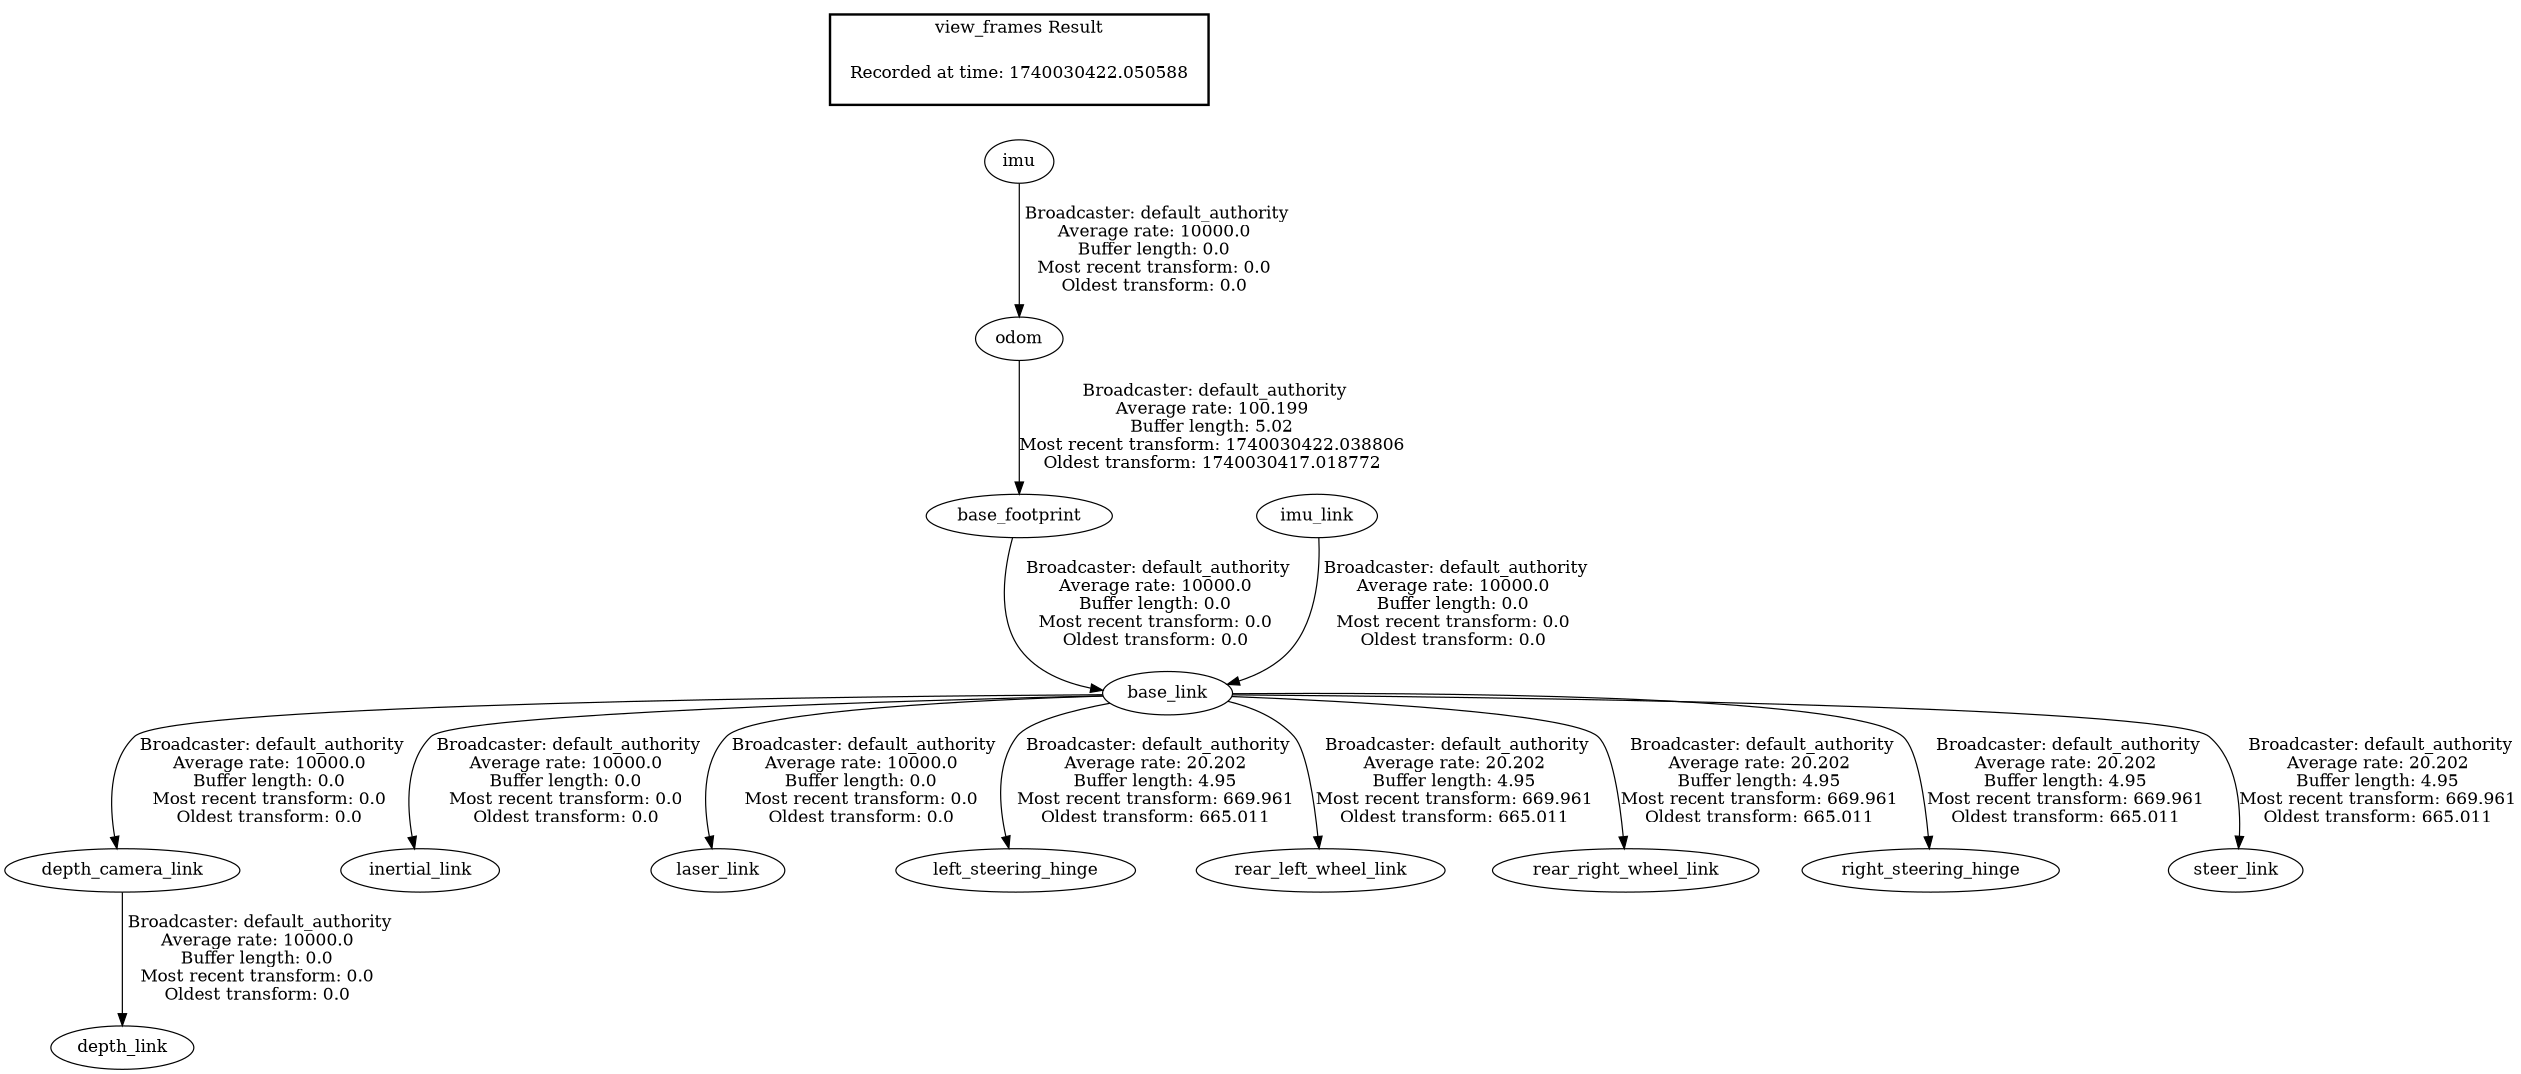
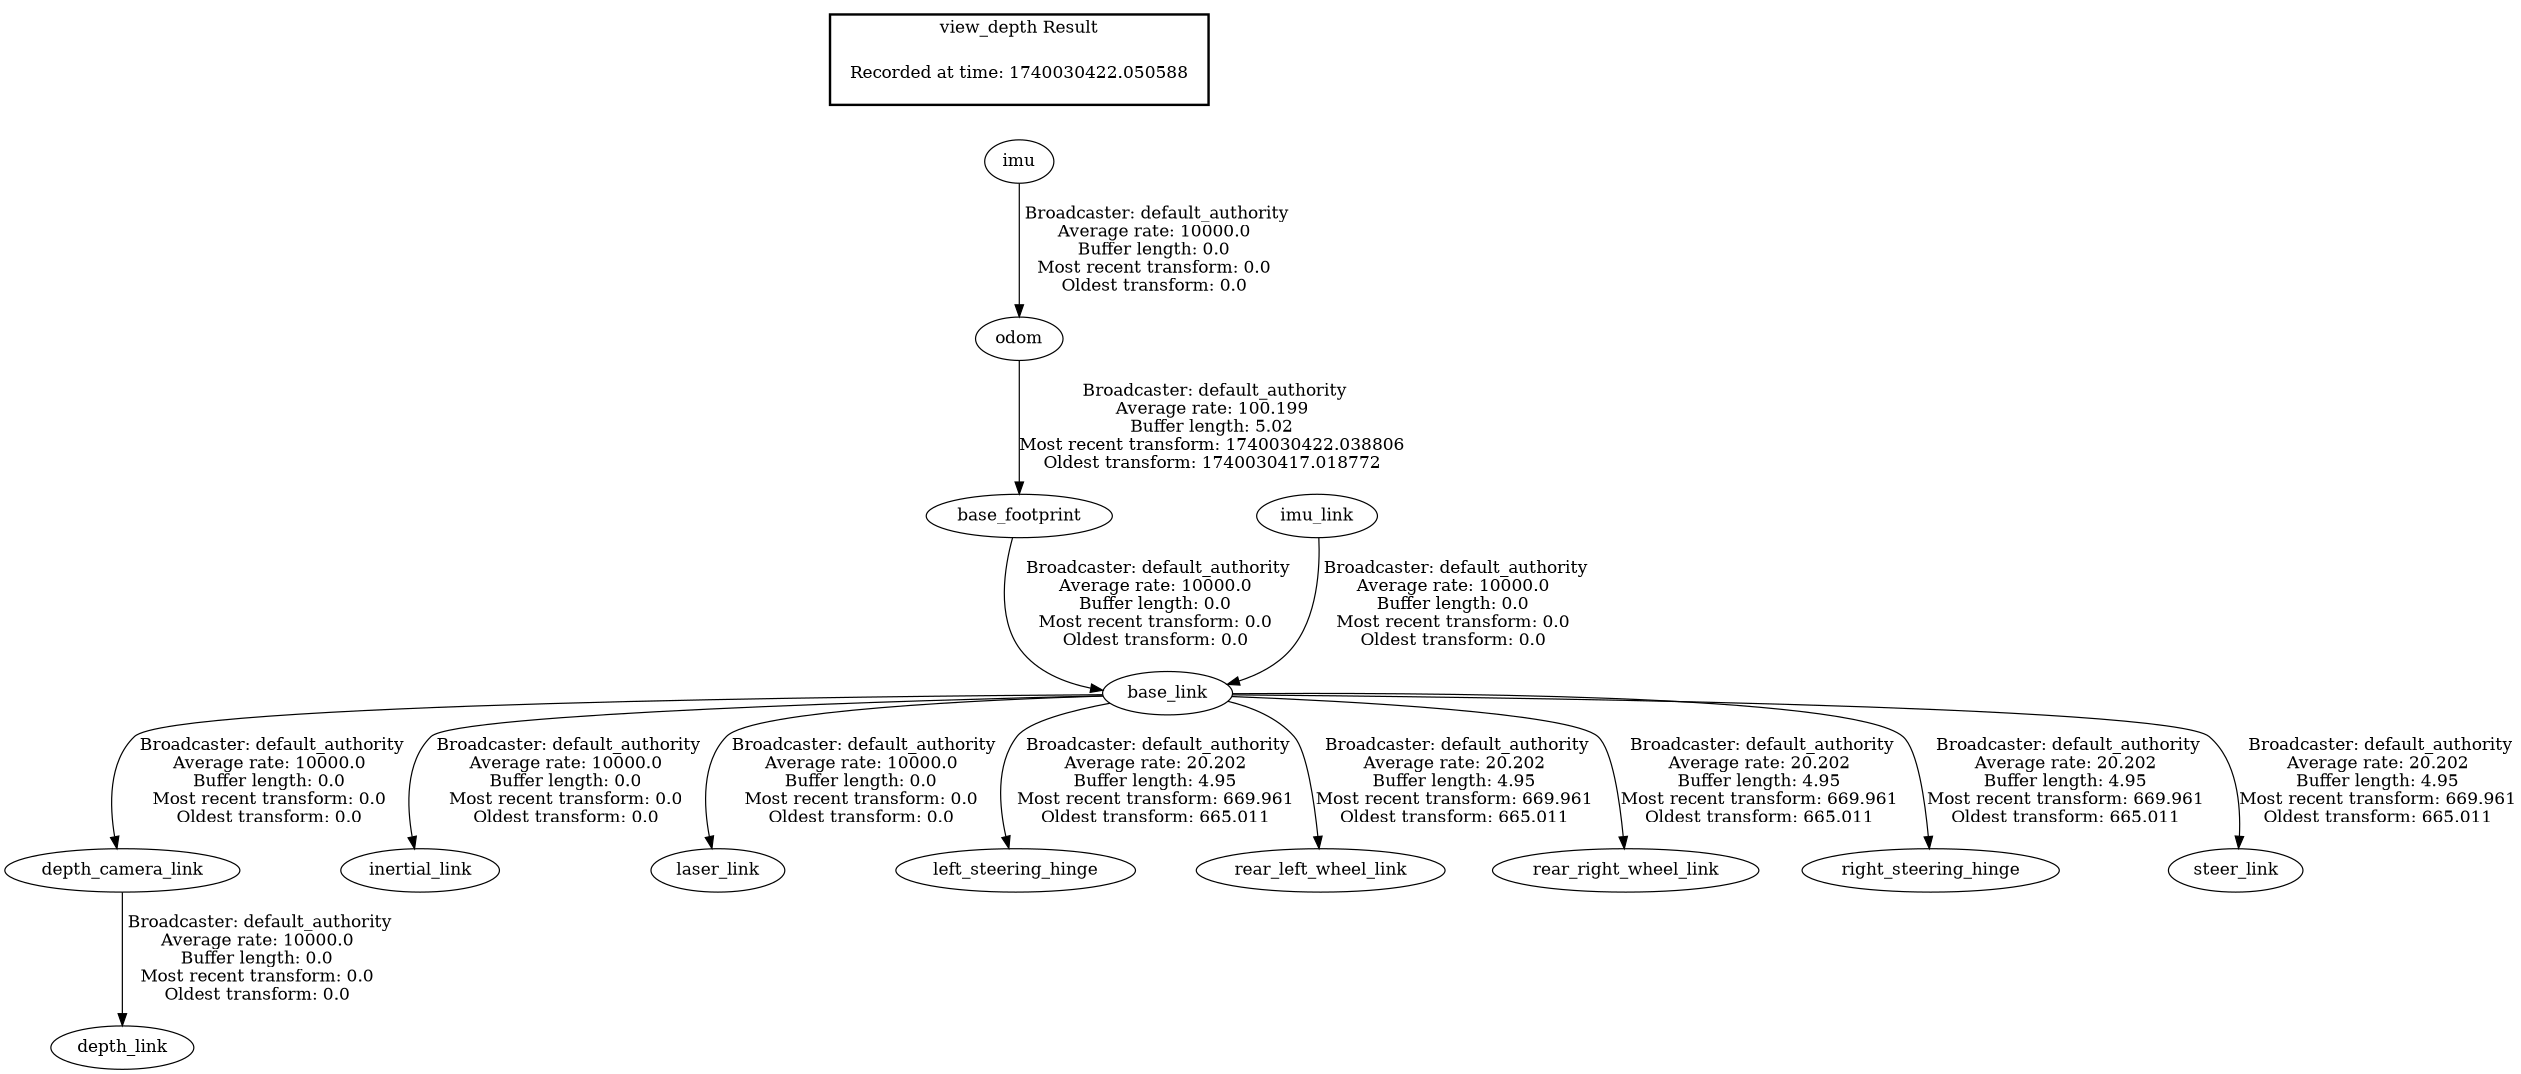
cluster "view_frames Result": label "view_frames Result" -> "view_depth Result"
